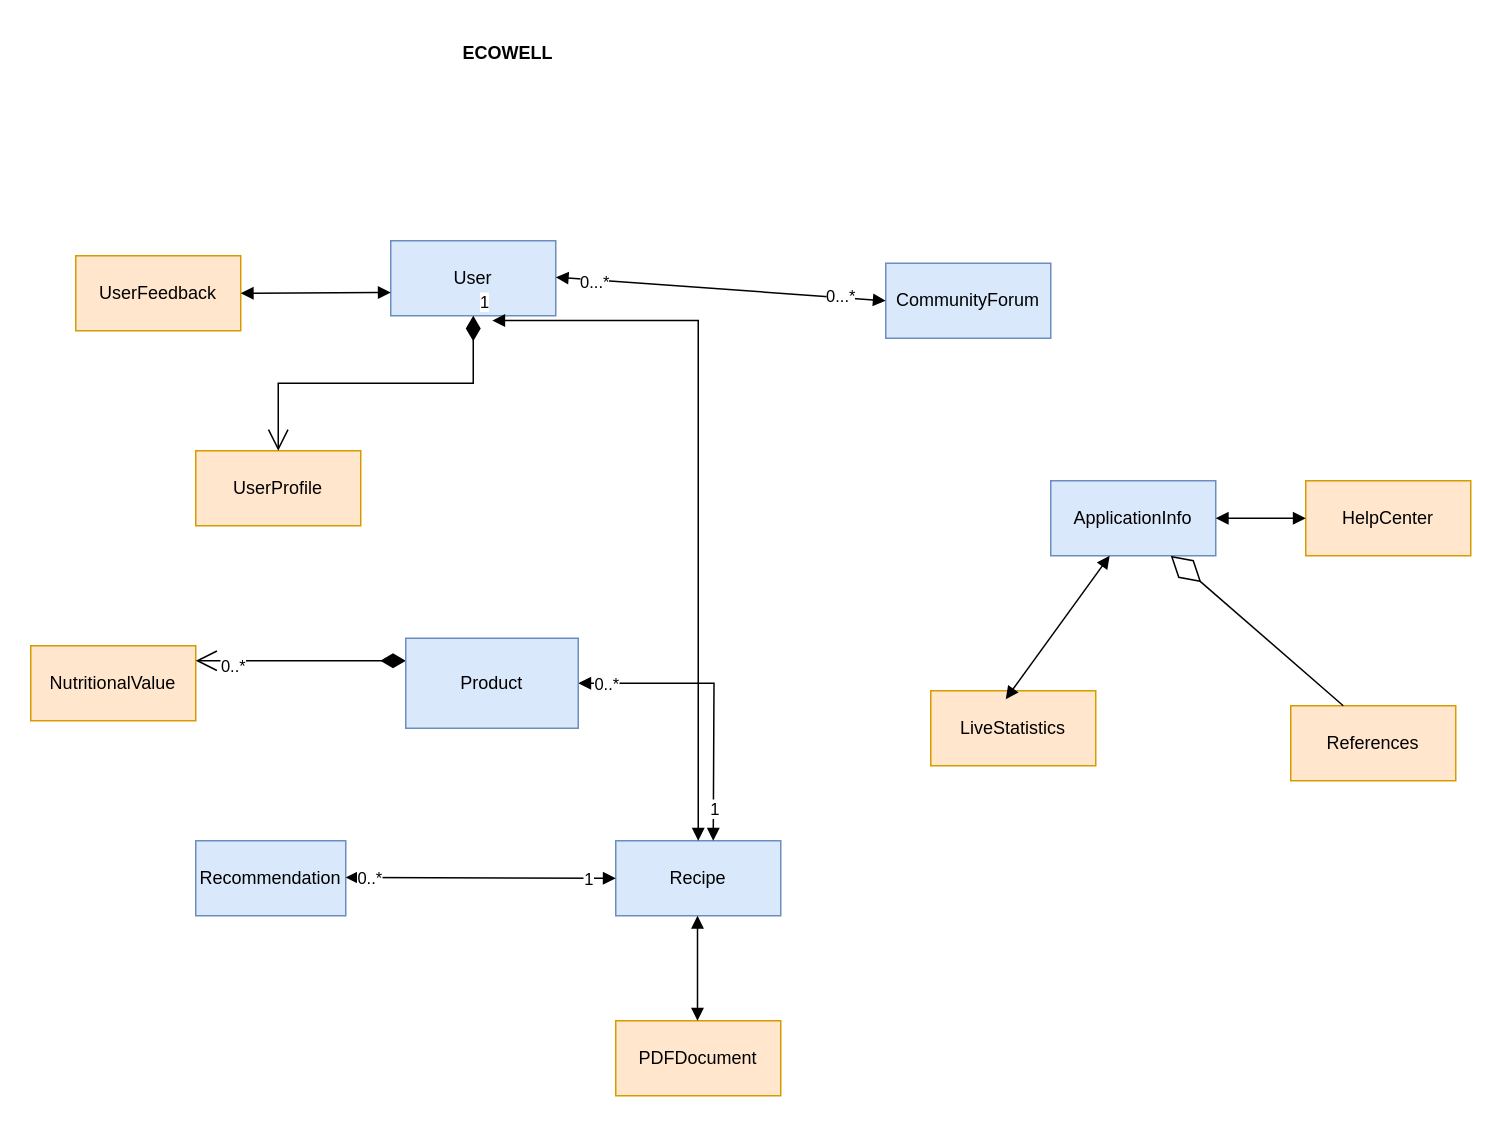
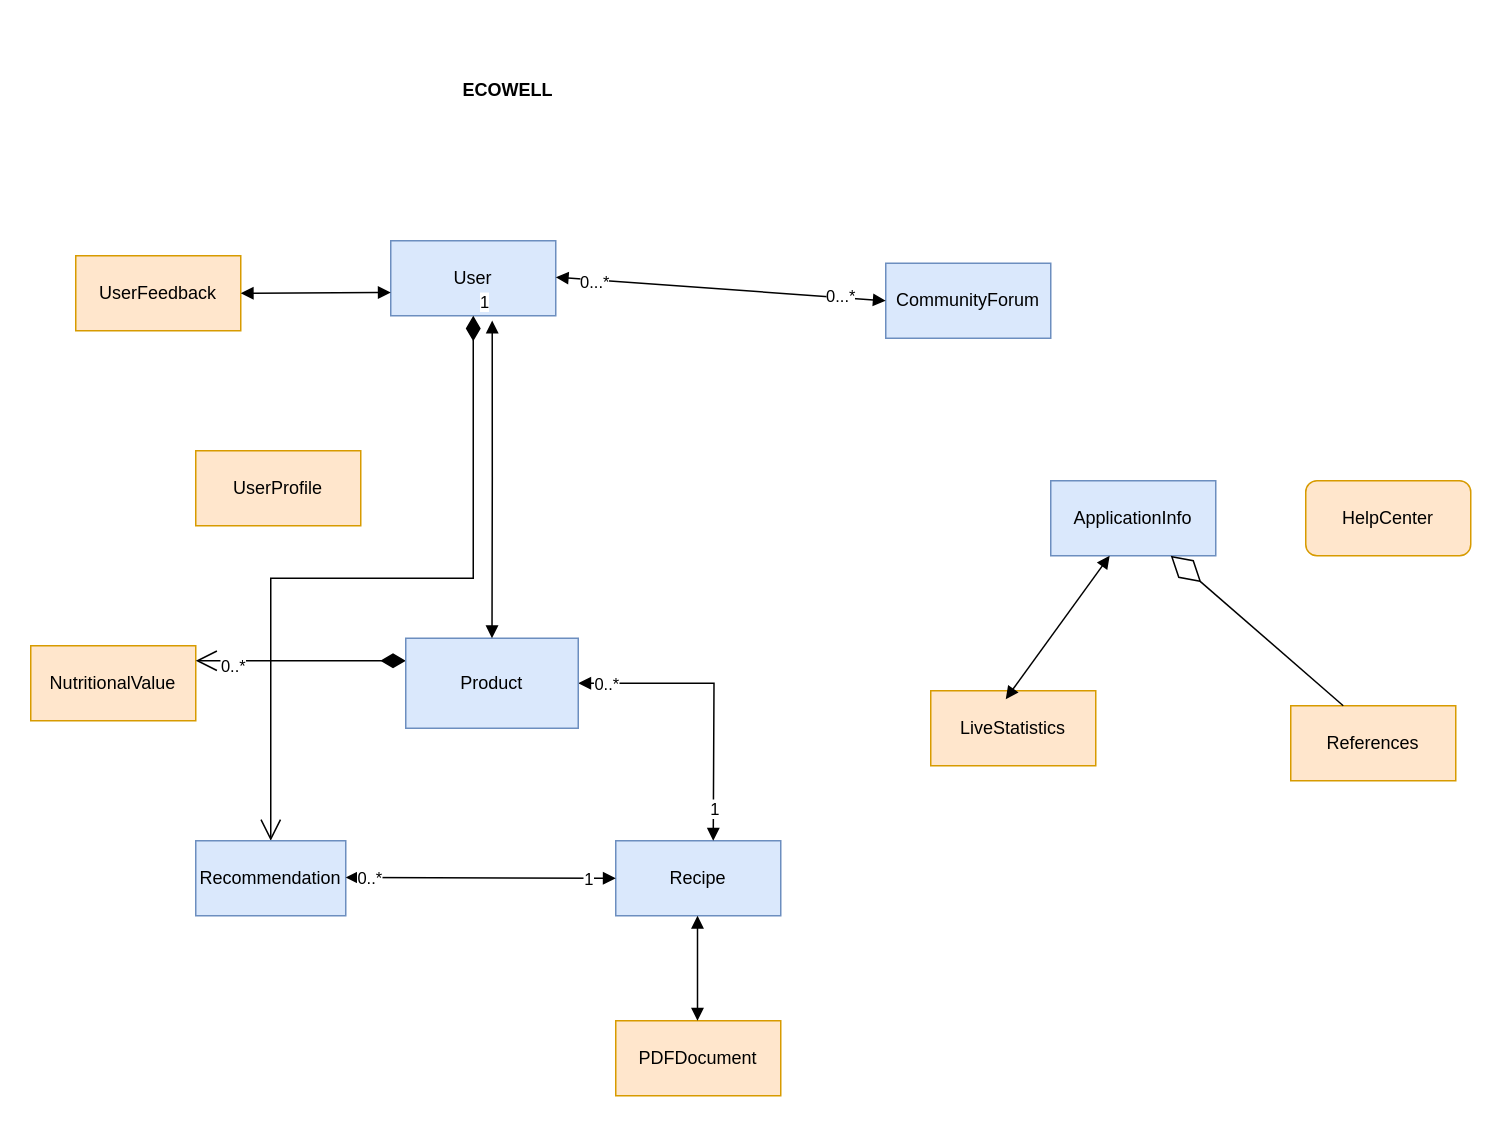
node "ECOWELL": moved (511, 53) -> (511, 91)
edge "User" -- "UserProfile": now "User" -- "Recommendation"
edge "User" -- "Recipe": now "User" -- "Product"
edge "ApplicationInfo" -- "HelpCenter": removed
node "HelpCenter": shape rectangle -> rounded rectangle
